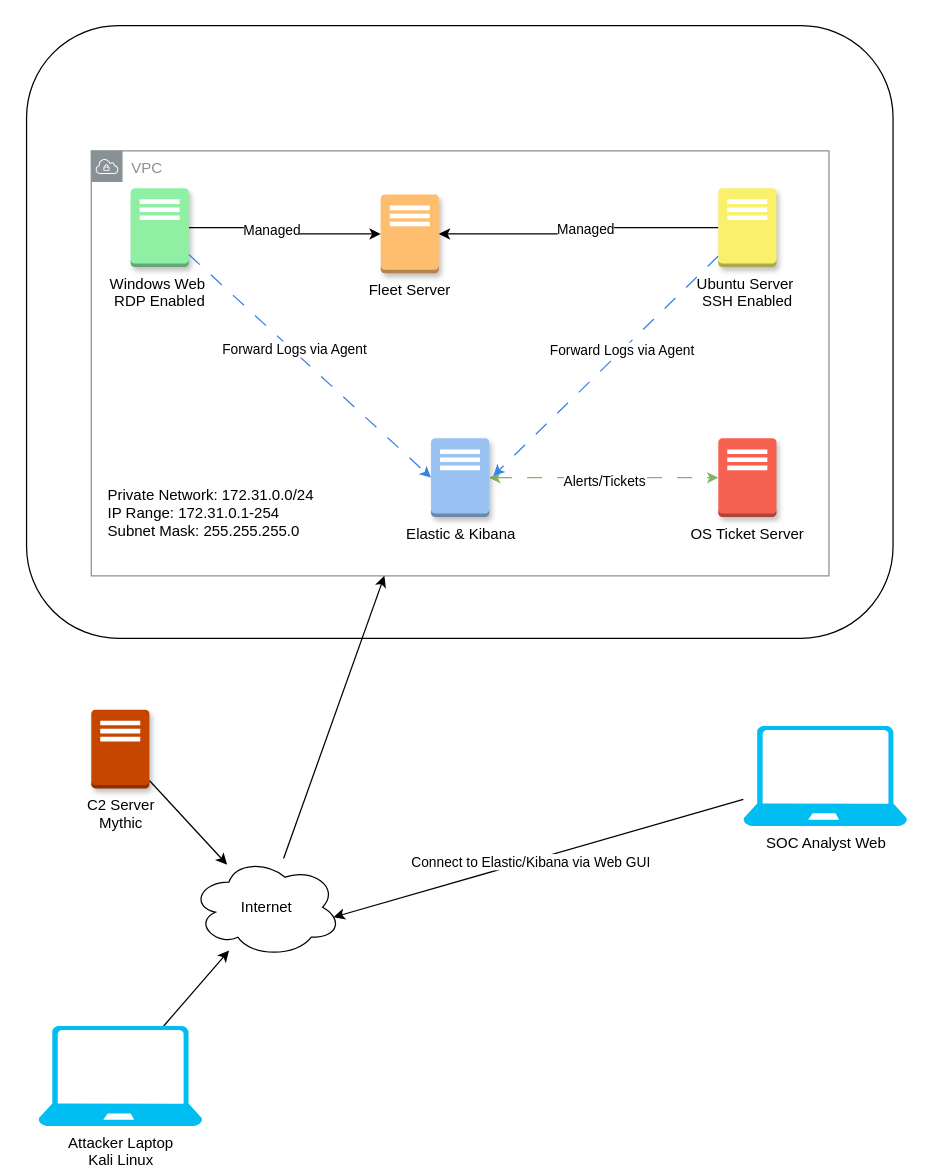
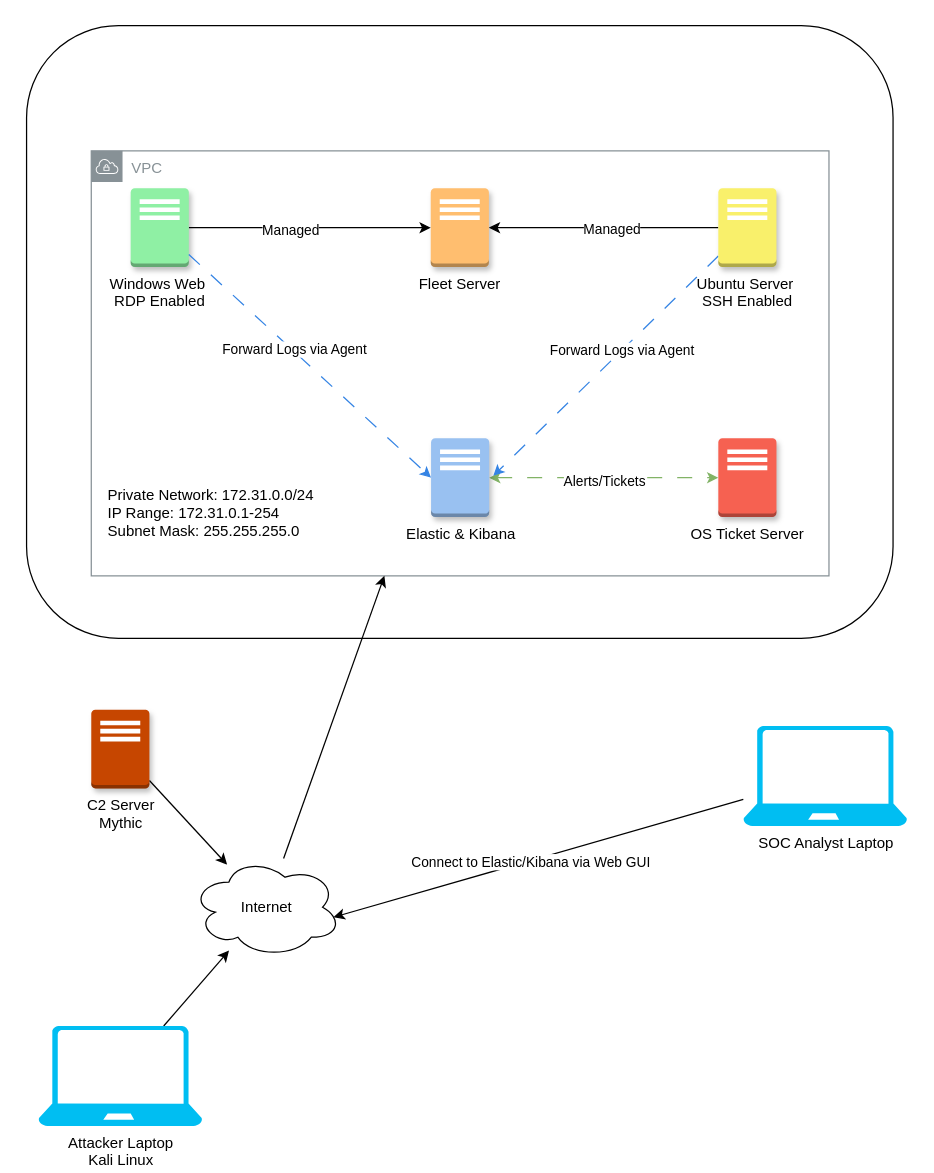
node "Fleet Server": moved (410, 234) -> (460, 228)
node "SOC Analyst Web": label "SOC Analyst Web" -> "SOC Analyst Laptop"
